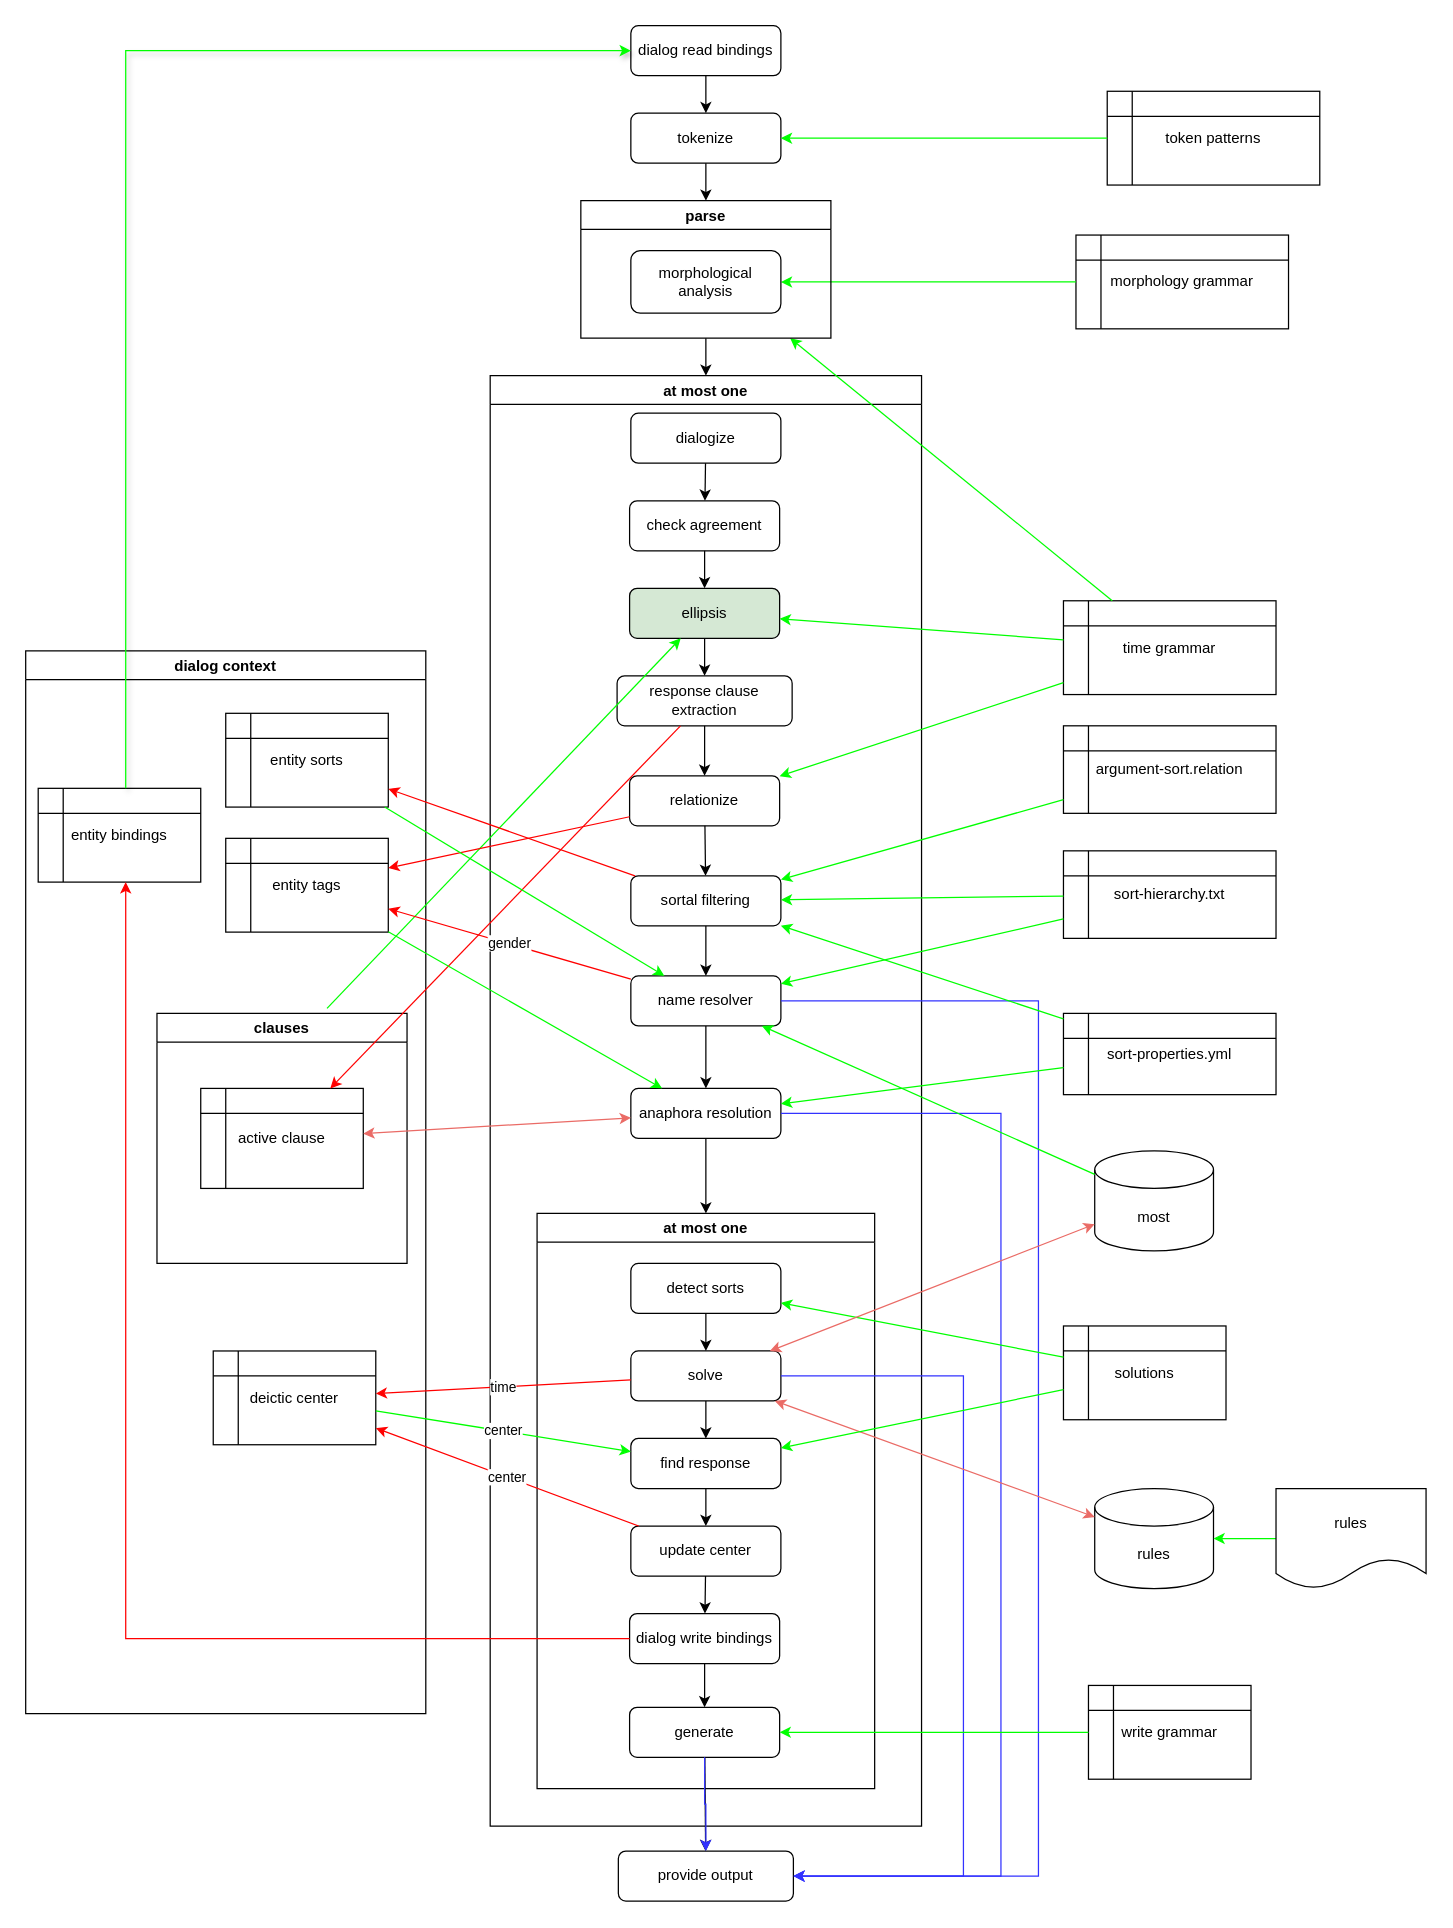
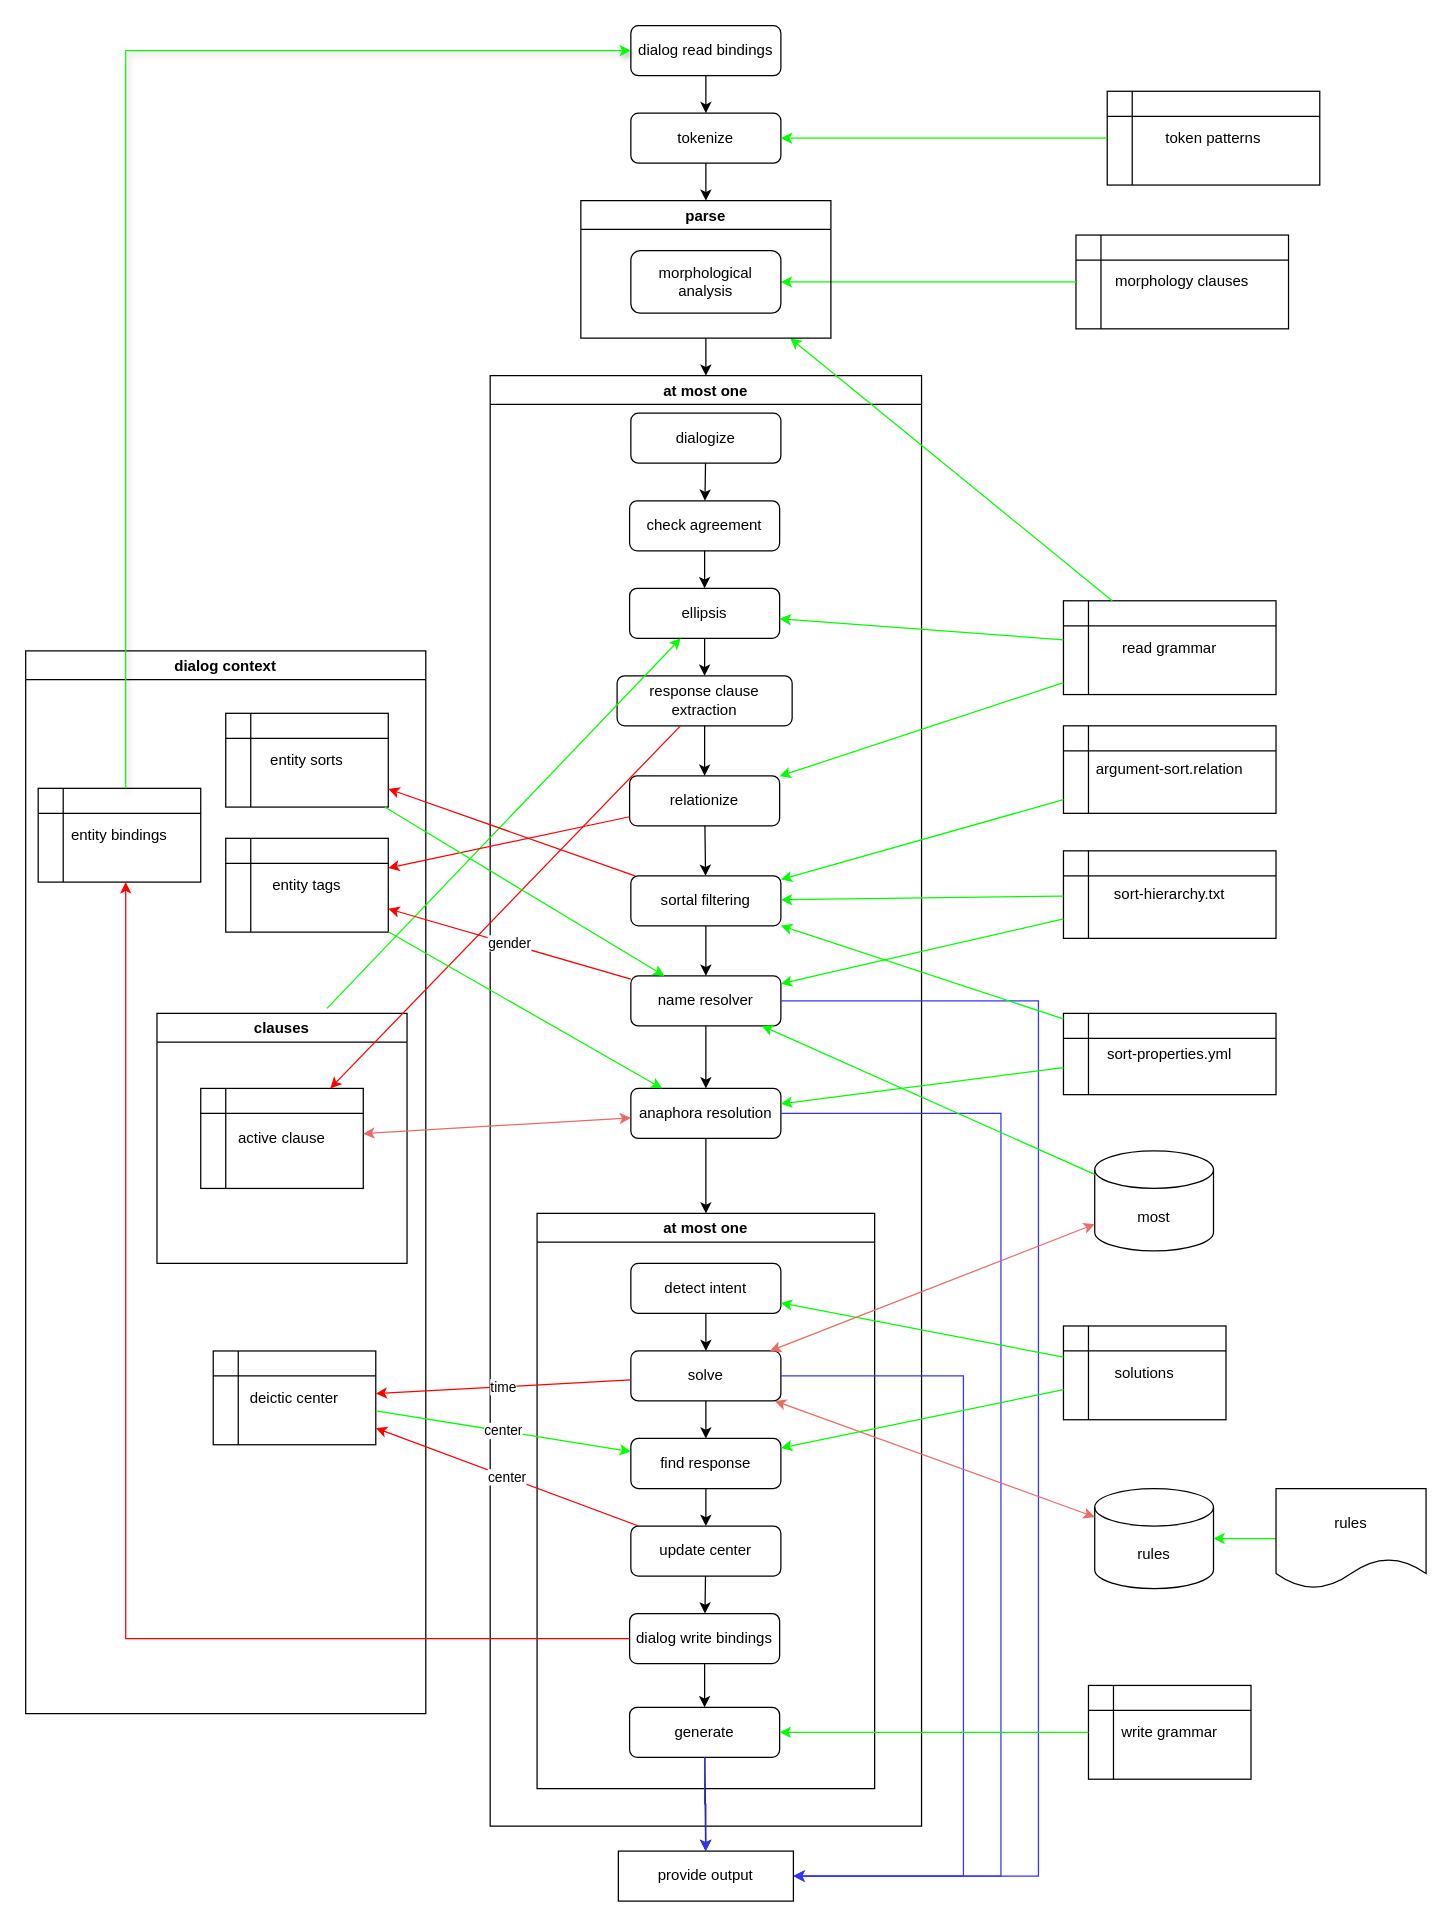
node "morphology grammar": label "morphology grammar" -> "morphology clauses"
node "ellipsis": fillcolor #d5e8d4 -> #ffffff
node "time grammar": label "time grammar" -> "read grammar"
node "detect sorts": label "detect sorts" -> "detect intent"
node "provide output": shape rounded rectangle -> rectangle
